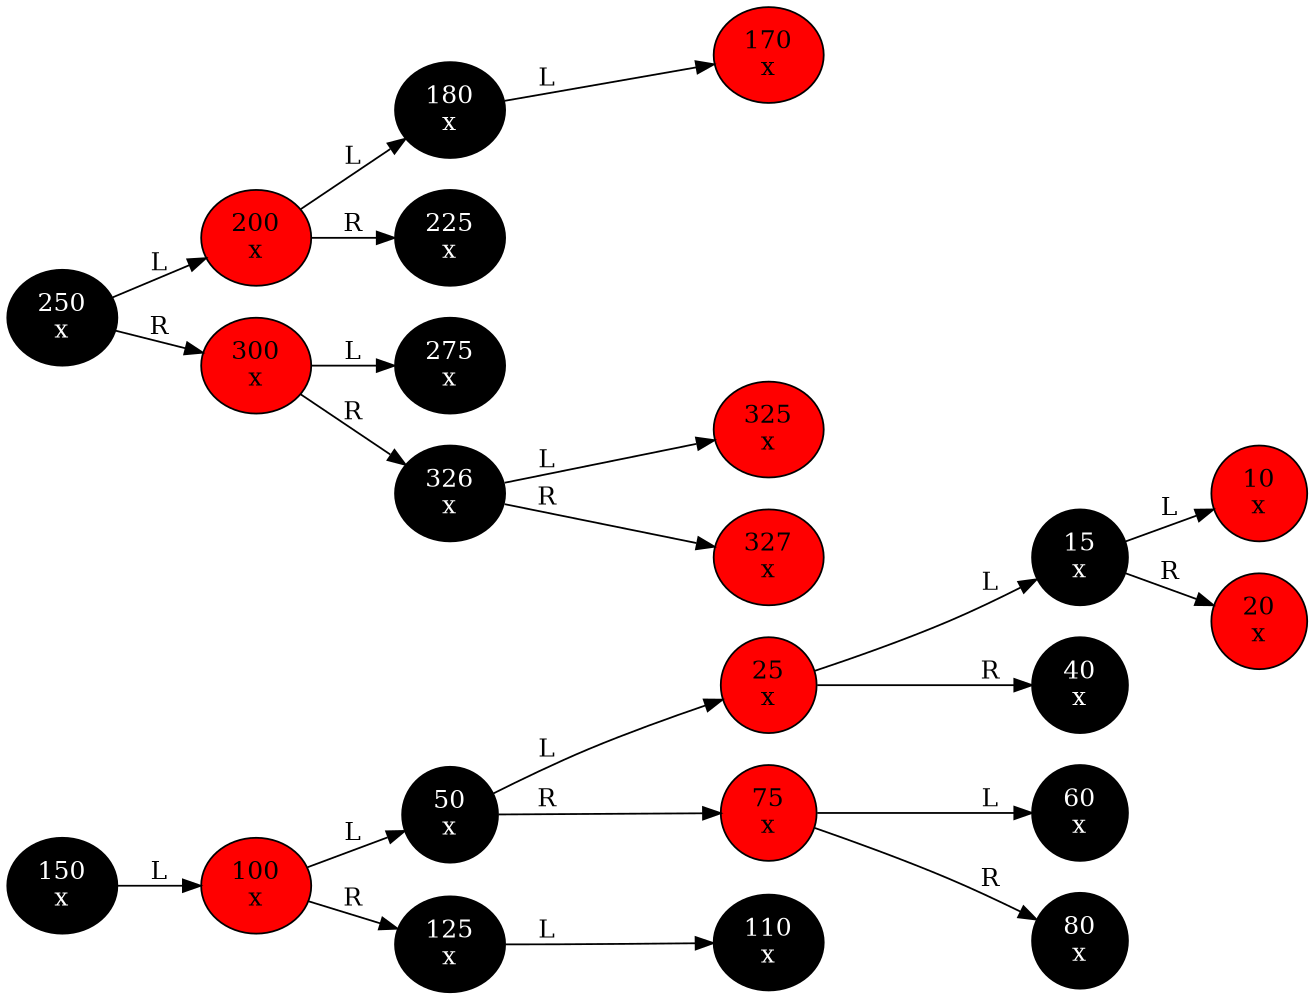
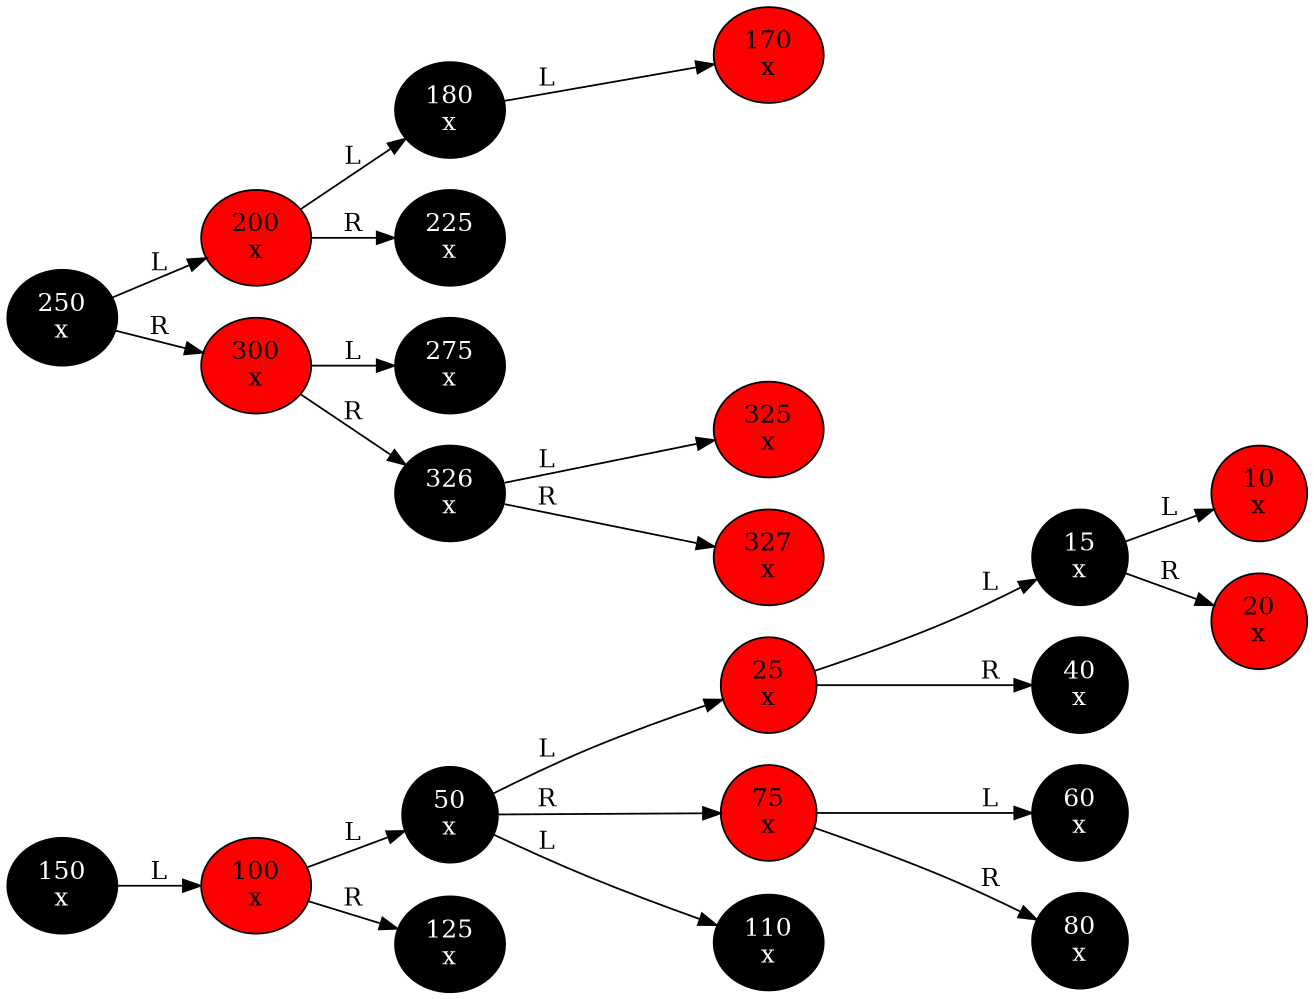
edge "125 x" -> "110 x": now "50 x" -> "110 x"
